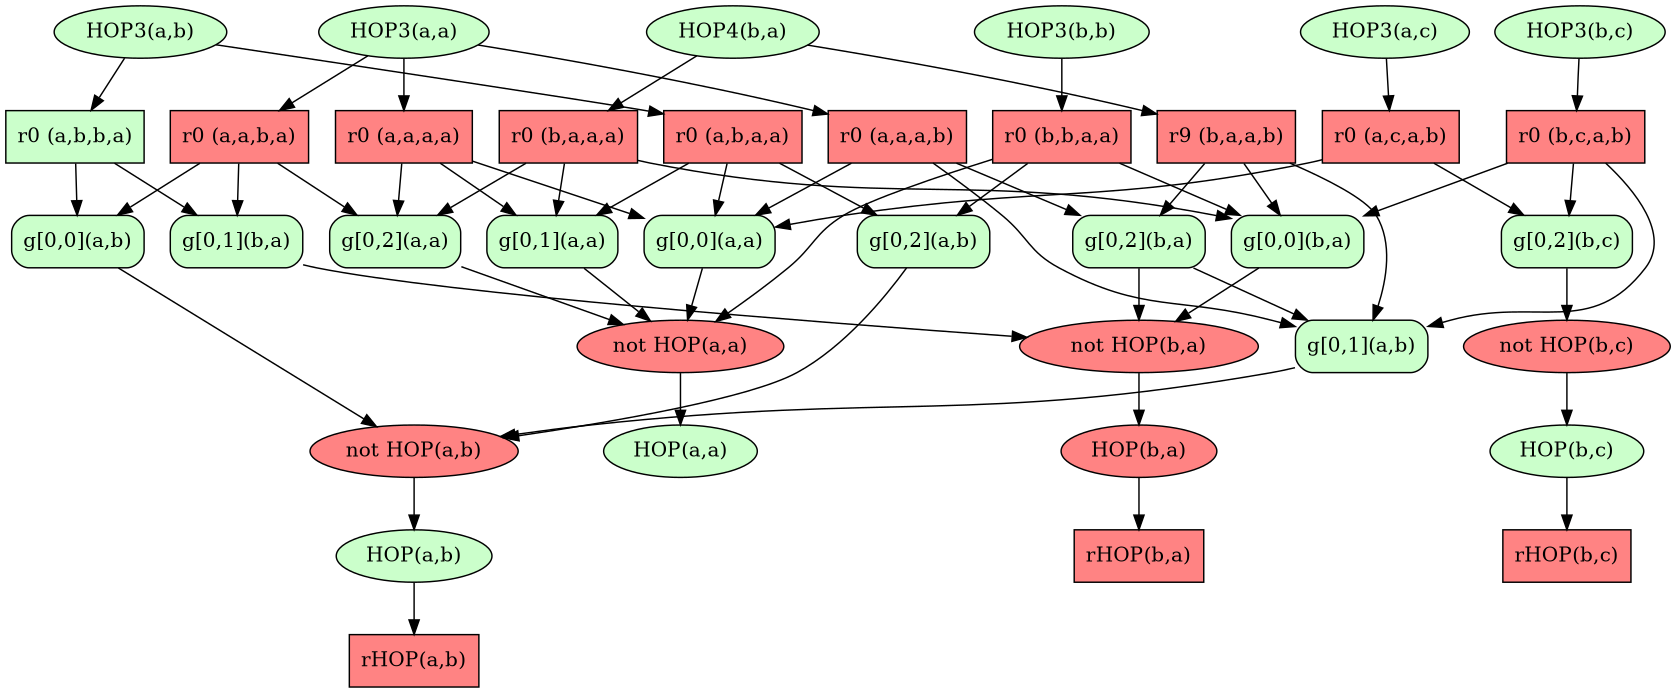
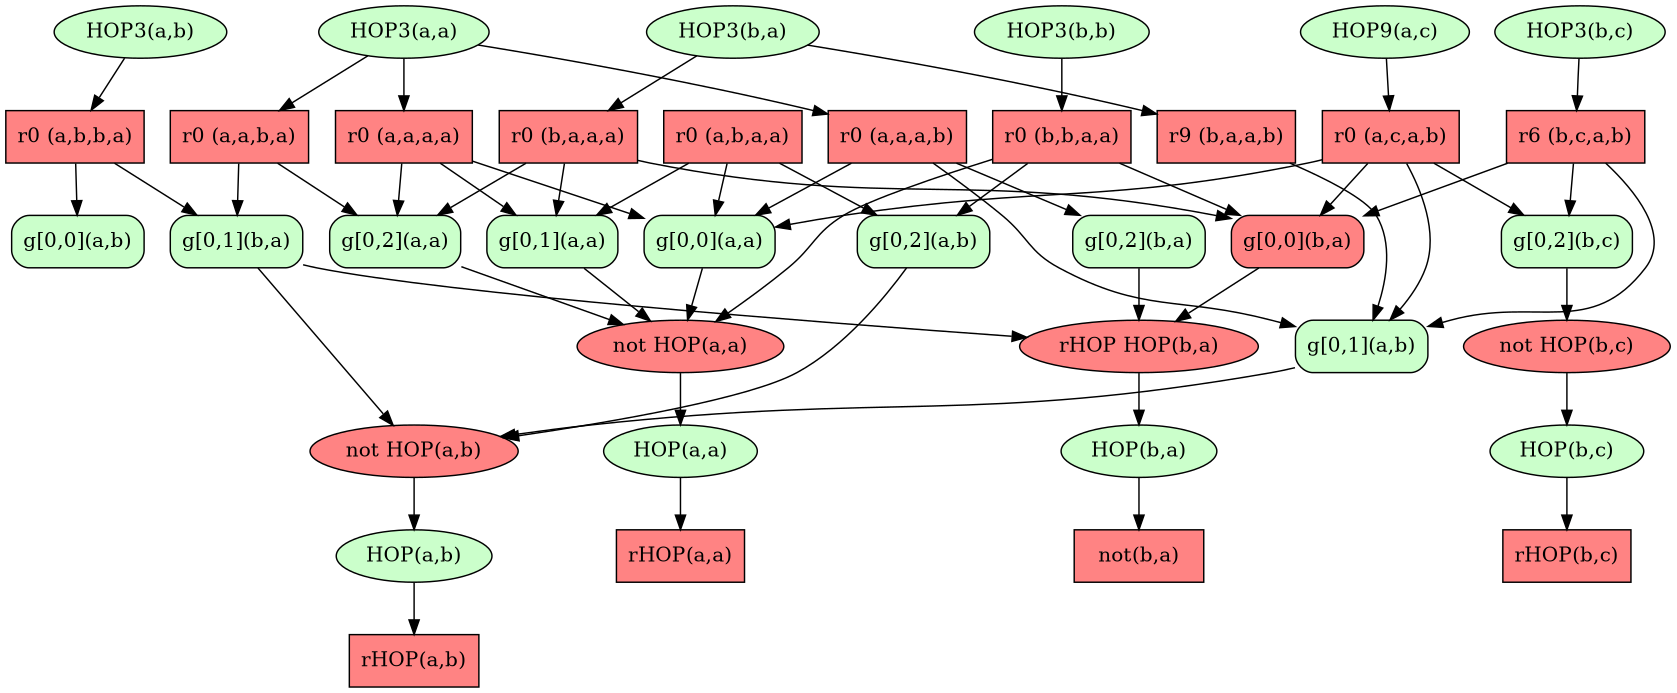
node "HOP4(b,a)": label "HOP4(b,a)" -> "HOP3(b,a)"
node "HOP3(a,c)": label "HOP3(a,c)" -> "HOP9(a,c)"
edge "HOP3(a,b)" -> "r0 (a,b,a,a)": removed
node "r0 (a,b,b,a)": fillcolor #cbffcb -> #ff8383
node "r0 (b,c,a,b)": label "r0 (b,c,a,b)" -> "r6 (b,c,a,b)"
edge "r9 (b,a,a,b)" -> "g[0,0](b,a)": now "r0 (a,c,a,b)" -> "g[0,0](b,a)"
edge "r0 (a,a,b,a)" -> "g[0,0](a,b)": removed
edge "r9 (b,a,a,b)" -> "g[0,2](b,a)": removed
node "g[0,0](b,a)": fillcolor #cbffcb -> #ff8383
edge "g[0,2](b,a)" -> "g[0,1](a,b)": now "r0 (a,c,a,b)" -> "g[0,1](a,b)"
edge "g[0,0](a,b)" -> "not HOP(a,b)": now "g[0,1](b,a)" -> "not HOP(a,b)"
node "not HOP(b,a)": label "not HOP(b,a)" -> "rHOP HOP(b,a)"
node "HOP(b,a)": fillcolor #ff8383 -> #cbffcb
node "rHOP(a,a)": added
node "rHOP(b,a)": label "rHOP(b,a)" -> "not(b,a)"
